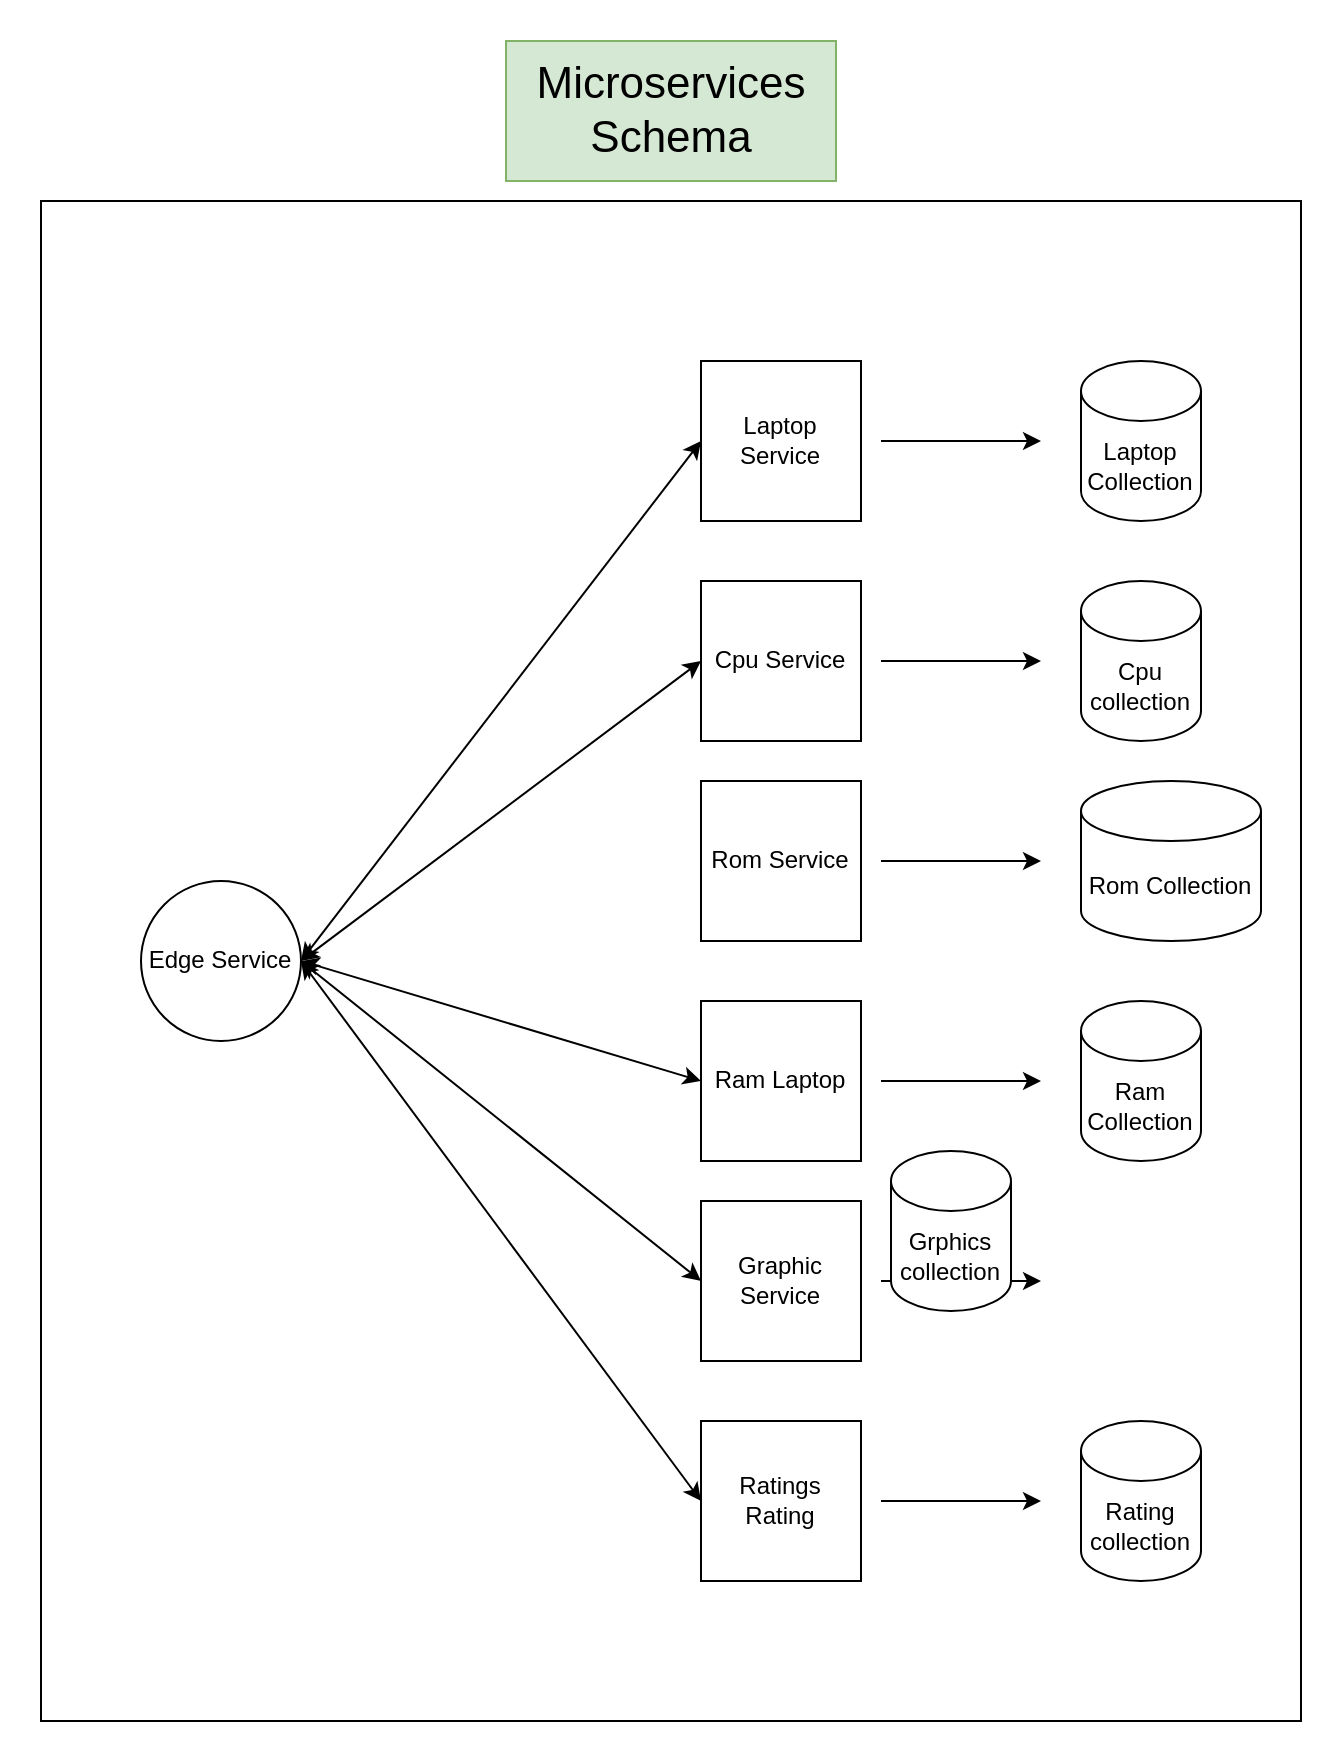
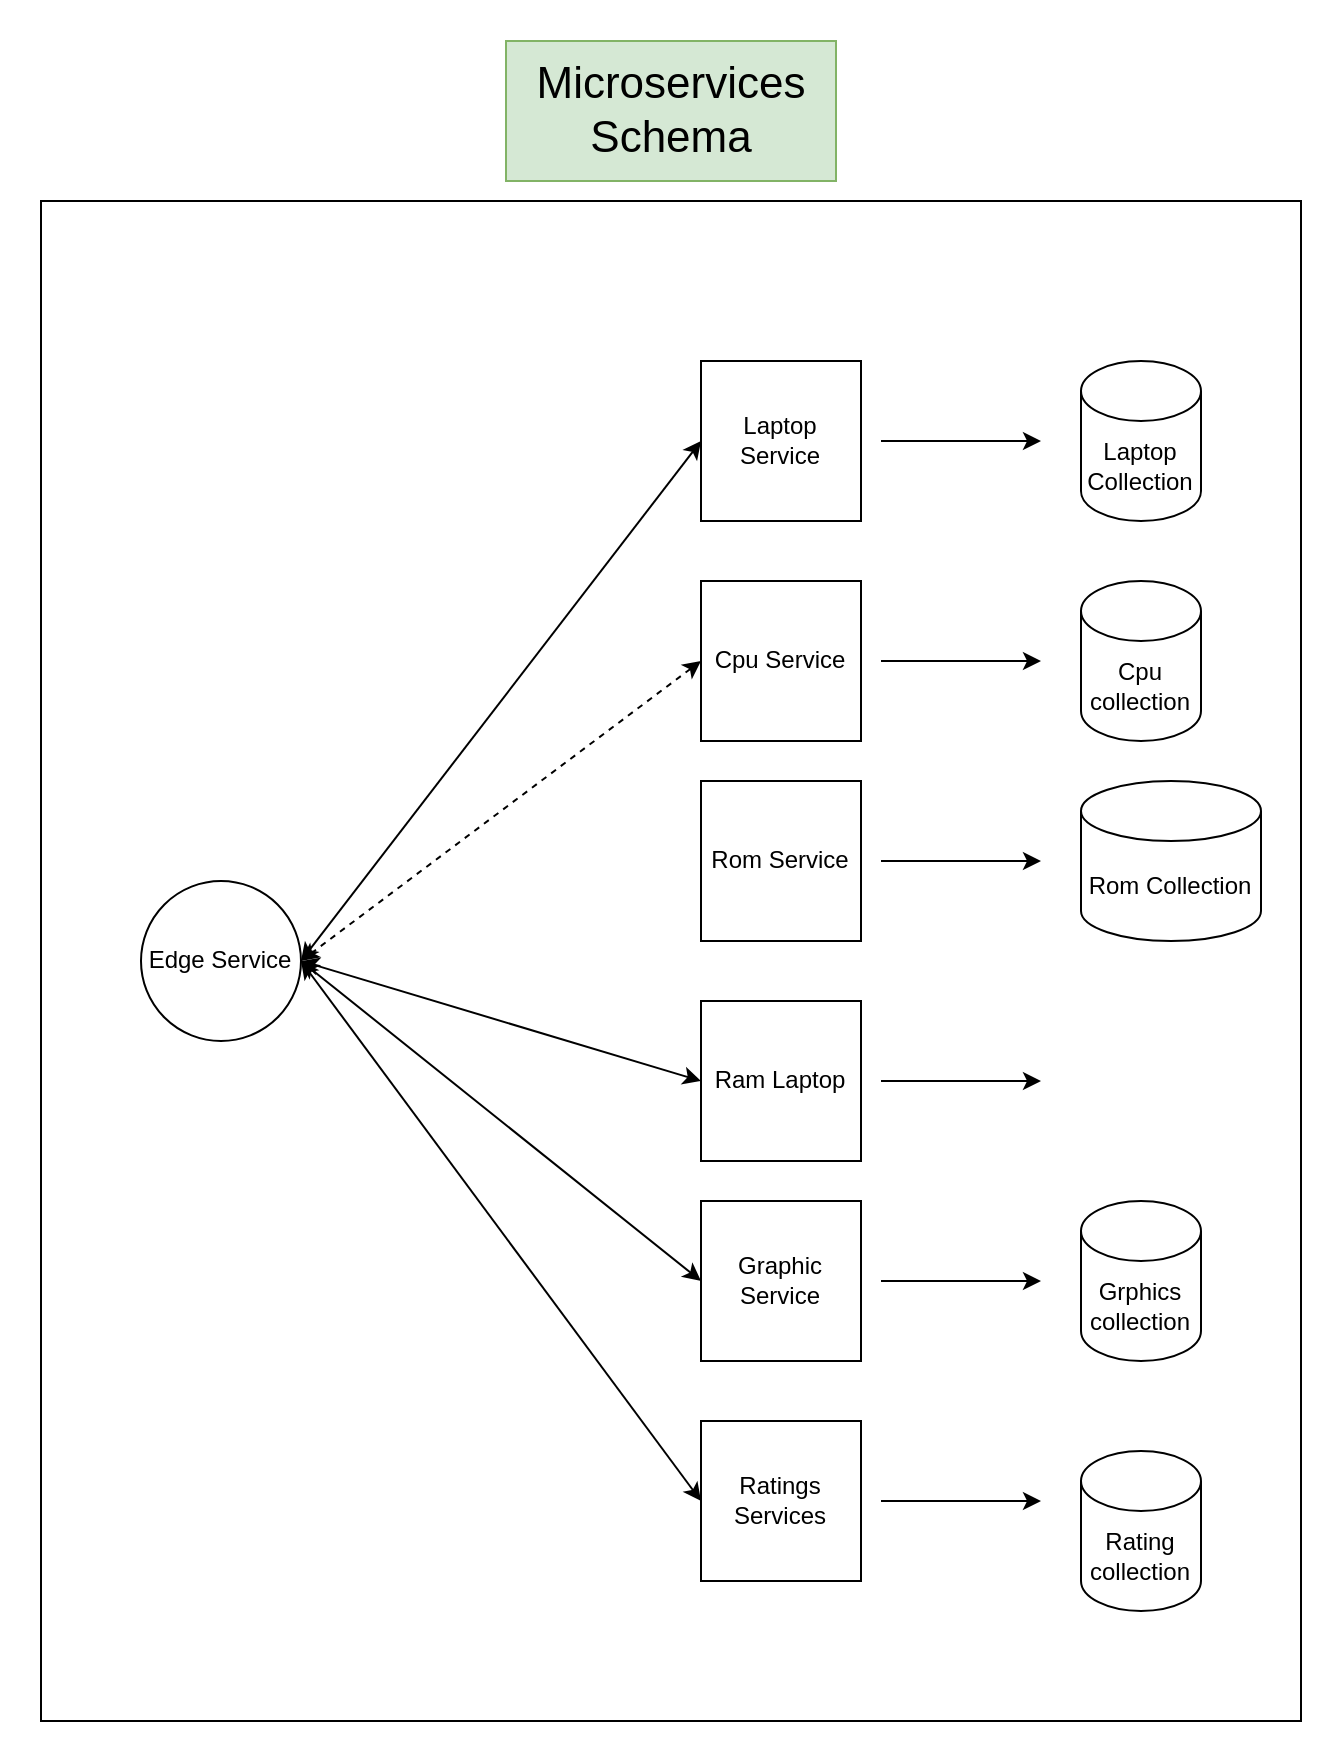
edge "Cpu Service" -- "Edge Service": style solid -> dashed
node "Ram Collection": removed
node "Grphics collection": moved (951, 1231) -> (1141, 1281)
node "Ratings Rating": label "Ratings Rating" -> "Ratings Services"
node "Rating collection": moved (1141, 1501) -> (1141, 1531)
